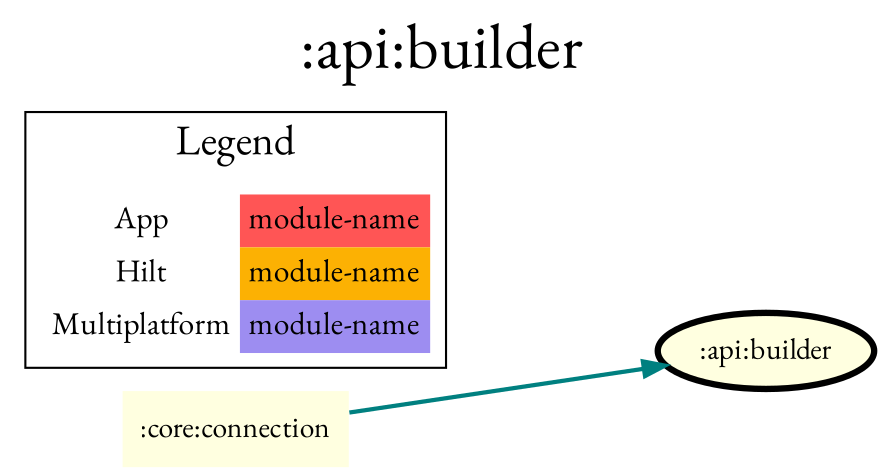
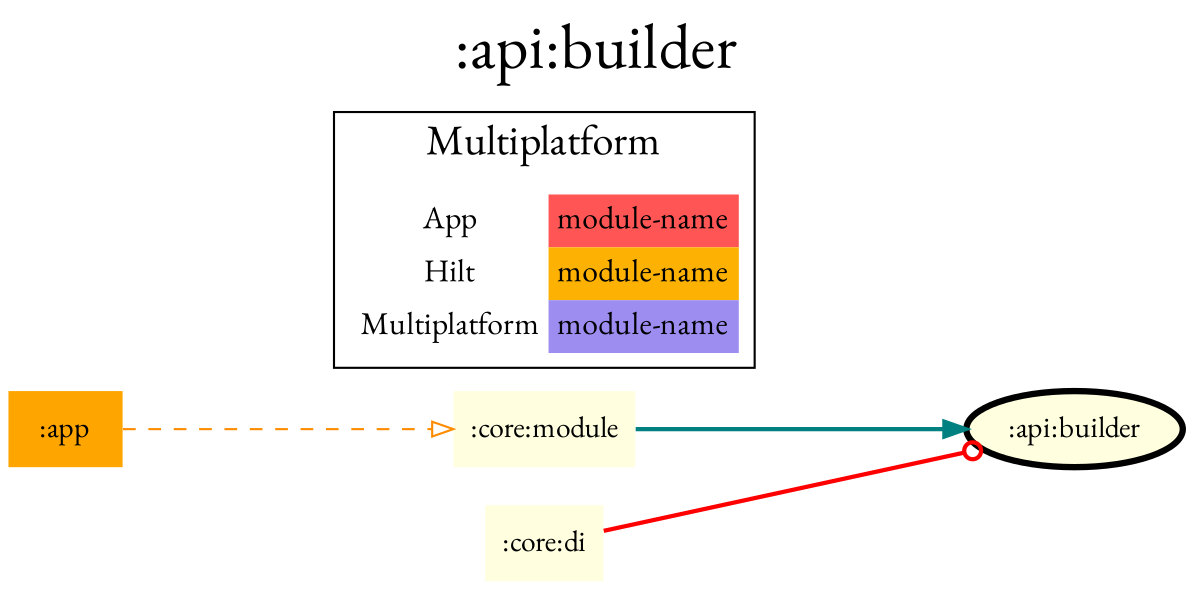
cluster "Legend": label "Legend" -> "Multiplatform"
node ":app": added
node ":core:connection": label ":core:connection" -> ":core:module"
node ":core:di": added
